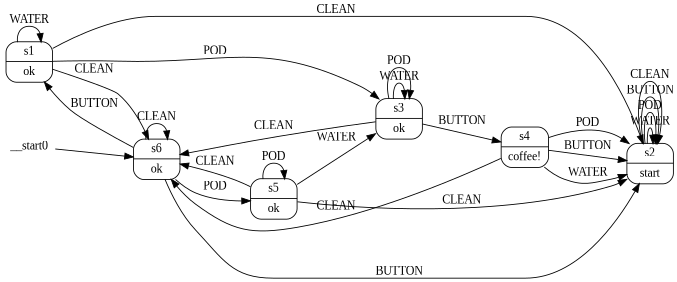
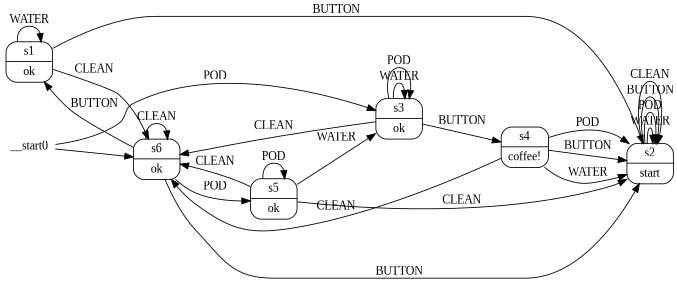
edge "s1" -> "s2": label "CLEAN" -> "BUTTON"
edge "s1" -> "s3": now "__start0" -> "s3"
